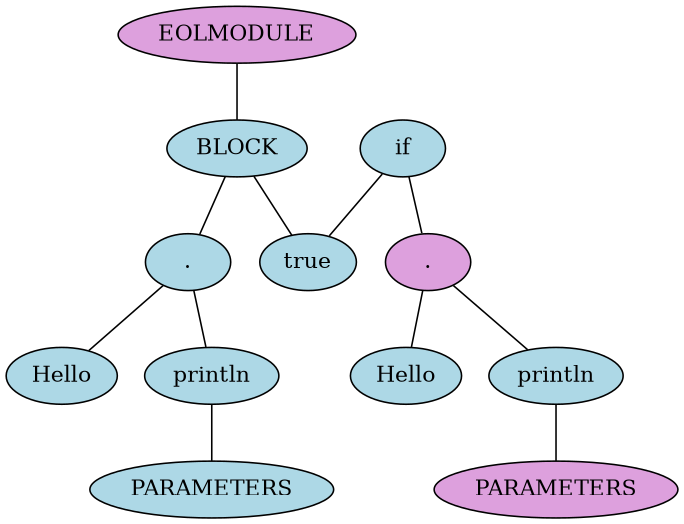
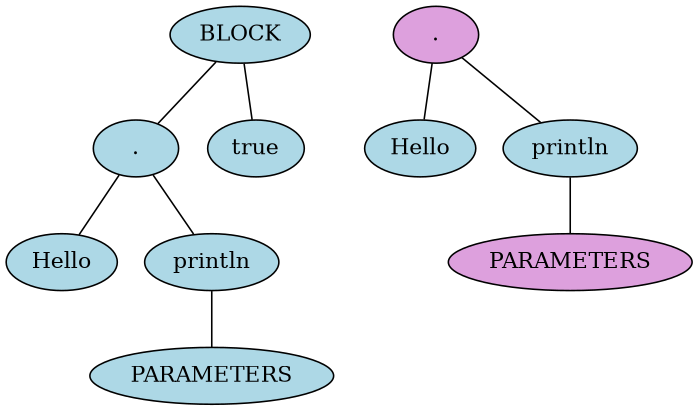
node "EOLMODULE": removed
node "if": removed
